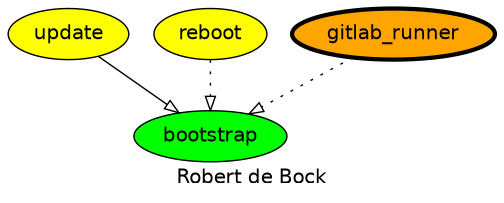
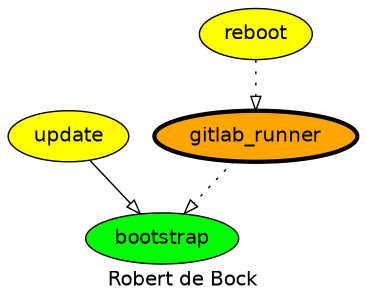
edge "reboot" -> "bootstrap": now "reboot" -> "gitlab_runner"
